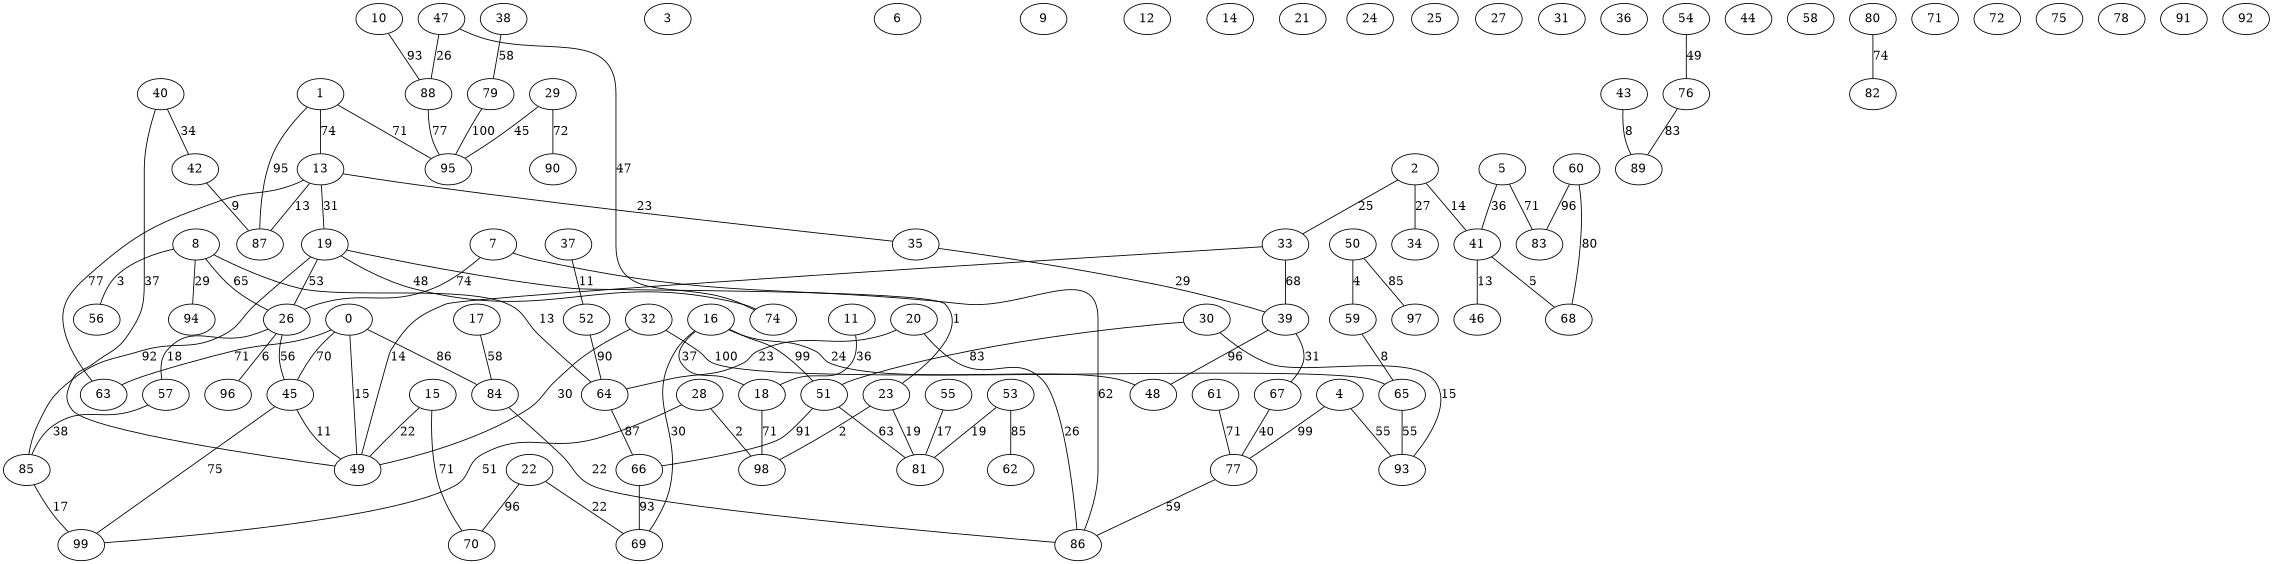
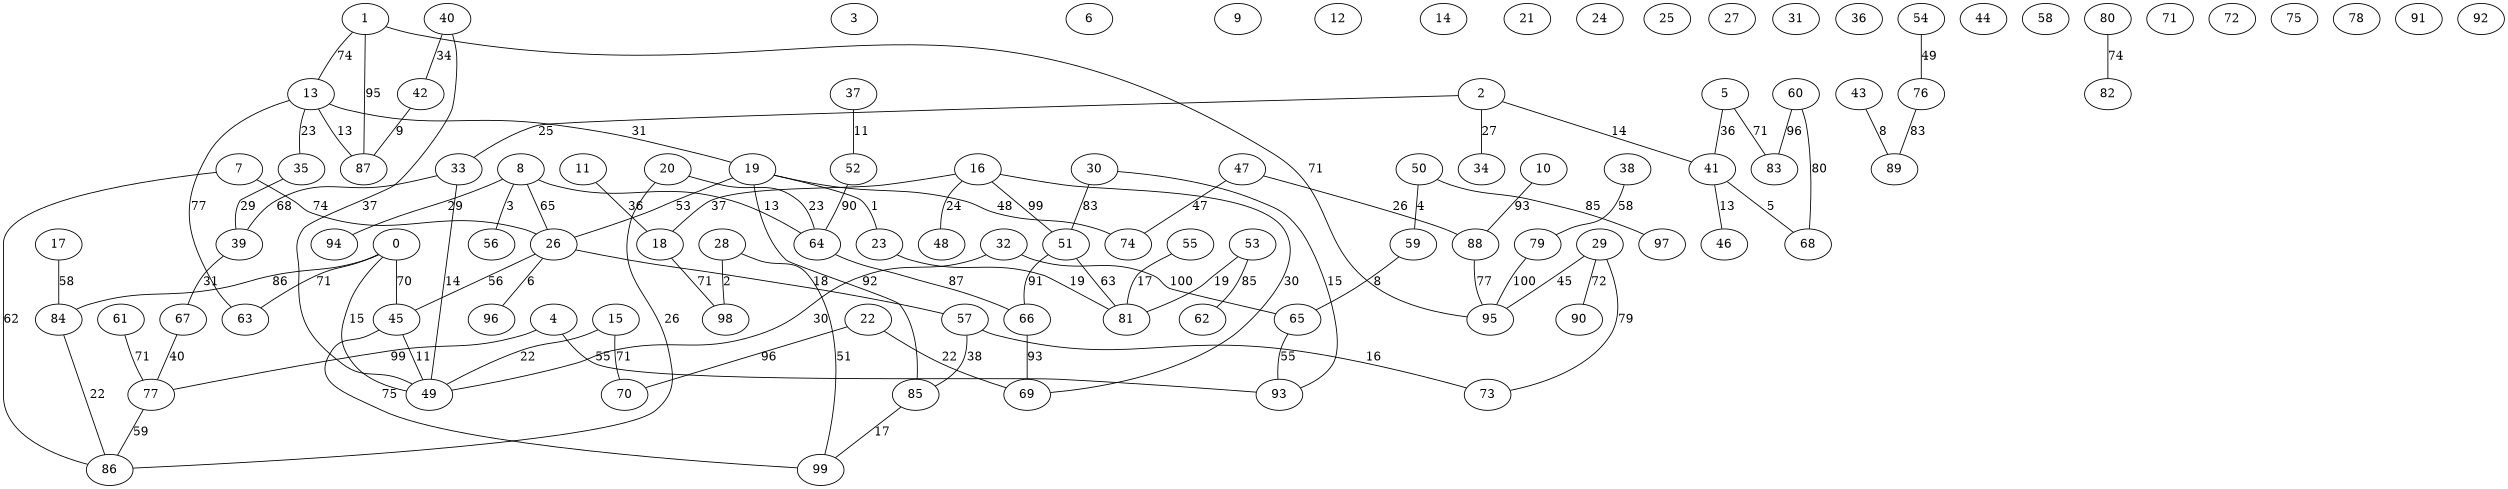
edge "39" -- "48": removed, label "96"
node "73": added
edge "23" -- "98": removed, label "2"
